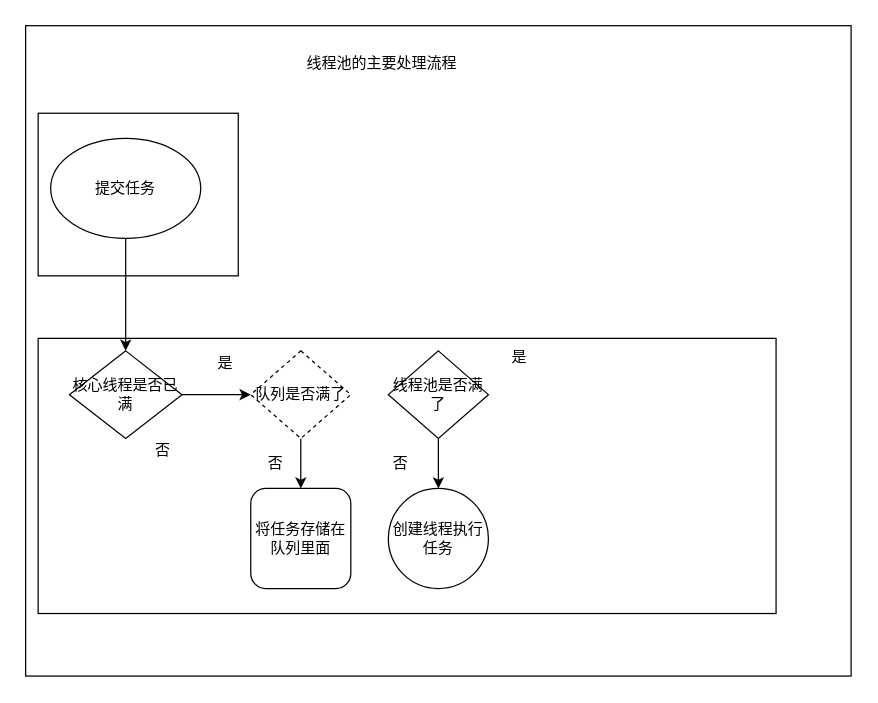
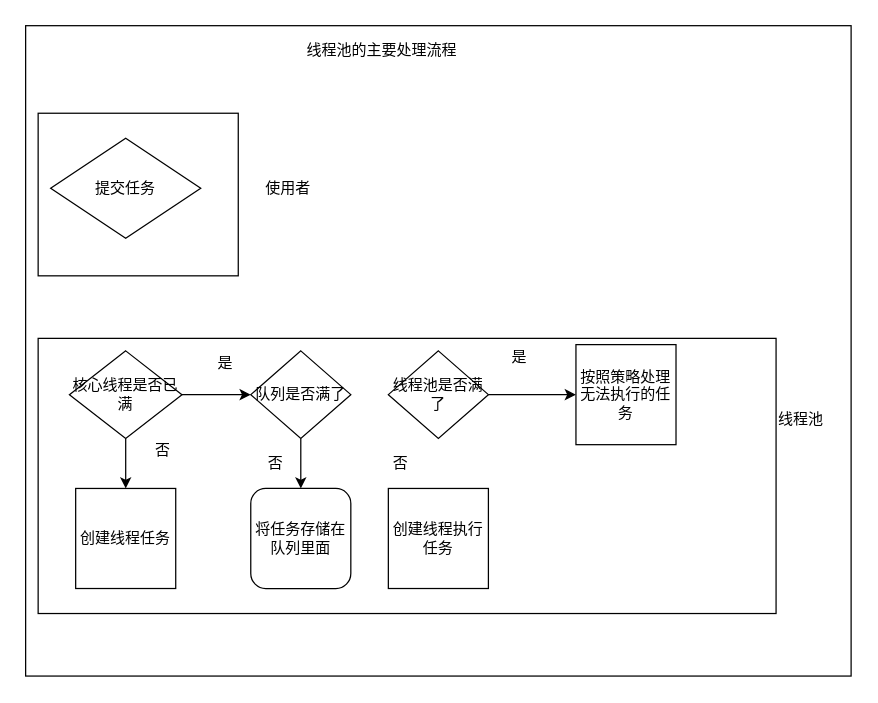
node "线程池的主要处理流程": moved (382, 63) -> (382, 51)
node "提交任务": shape ellipse -> diamond
node "使用者": added
edge "提交任务" -> "核心线程是否已满": removed
node "队列是否满了": style dashed -> solid
edge "线程池是否满了" -> "按照策略处理无法执行的任务": added
node "按照策略处理无法执行的任务": added
node "线程池": added
edge "核心线程是否已满" -> "创建线程任务": added
edge "线程池是否满了" -> "创建线程执行任务": removed
node "创建线程任务": added
node "创建线程执行任务": shape ellipse -> rectangle
